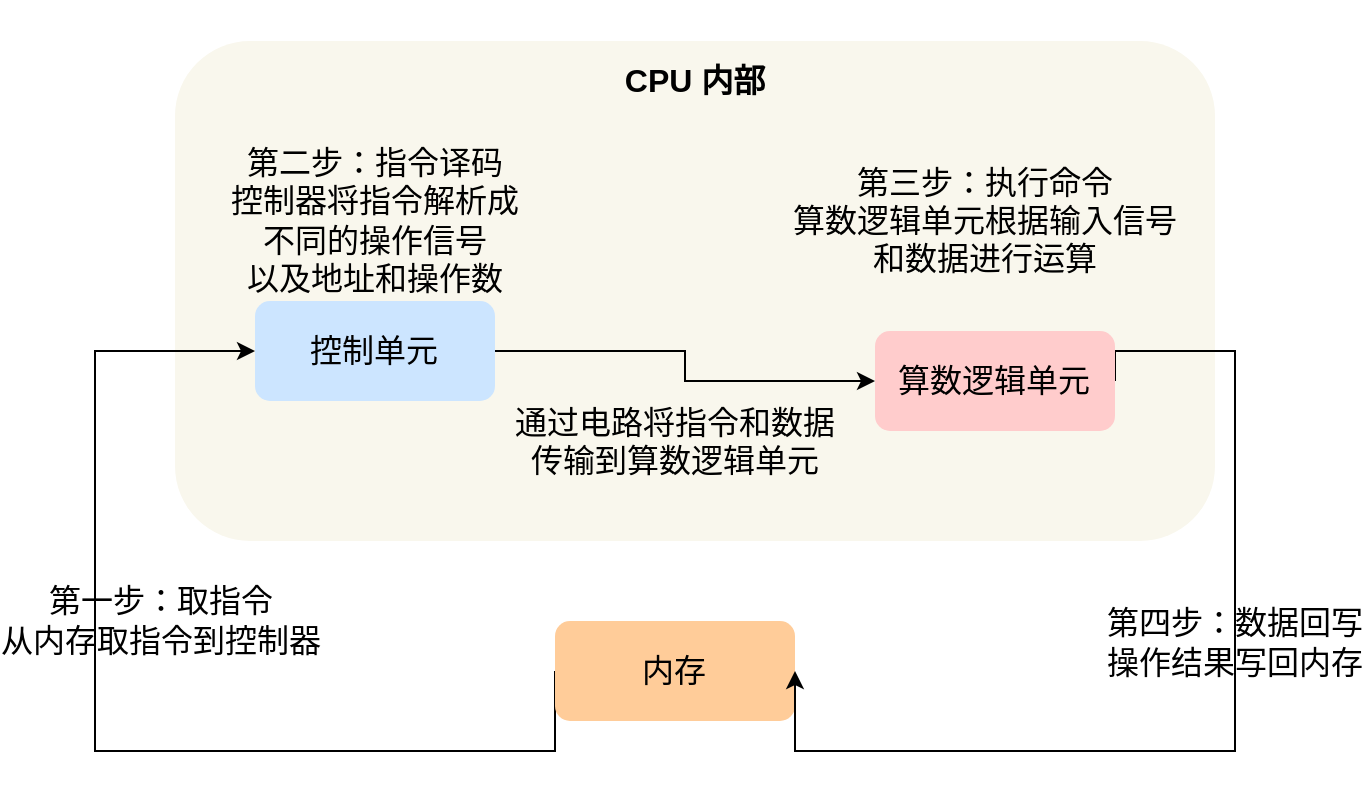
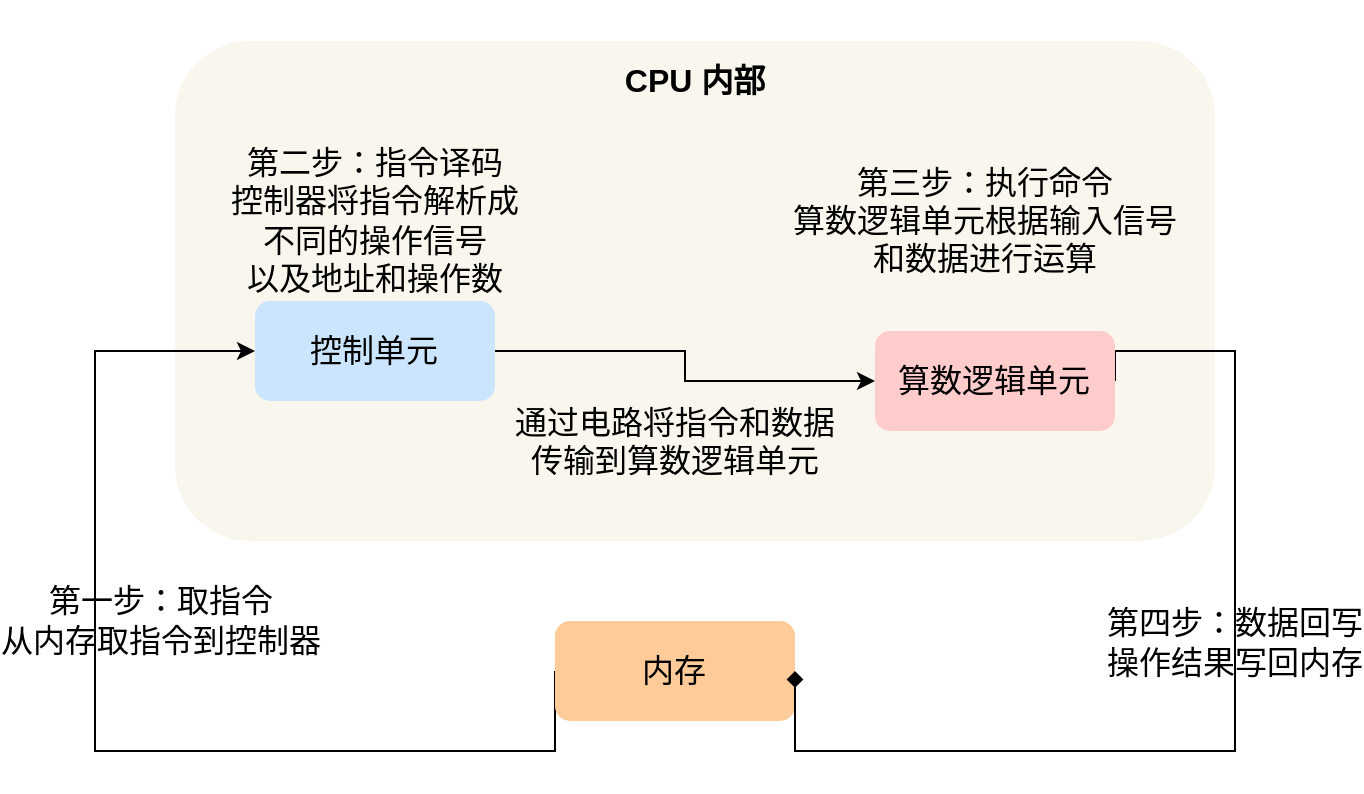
edge "算数逻辑单元" -> "内存": arrowhead classic -> diamond
